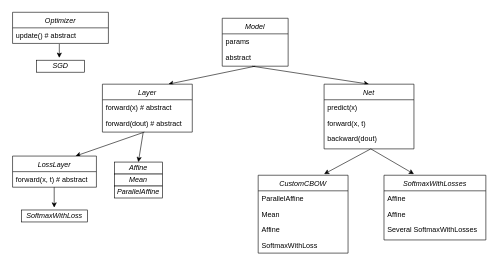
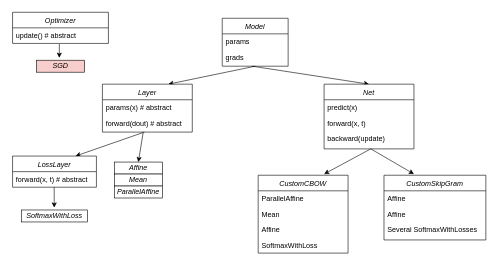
node "abstract": label "abstract" -> "grads"
node "SGD": fillcolor #ffffff -> #f8cecc
node "forward(x) # abstract": label "forward(x) # abstract" -> "params(x) # abstract"
node "backward(dout)": label "backward(dout)" -> "backward(update)"
node "SoftmaxWithLosses": label "SoftmaxWithLosses" -> "CustomSkipGram"
